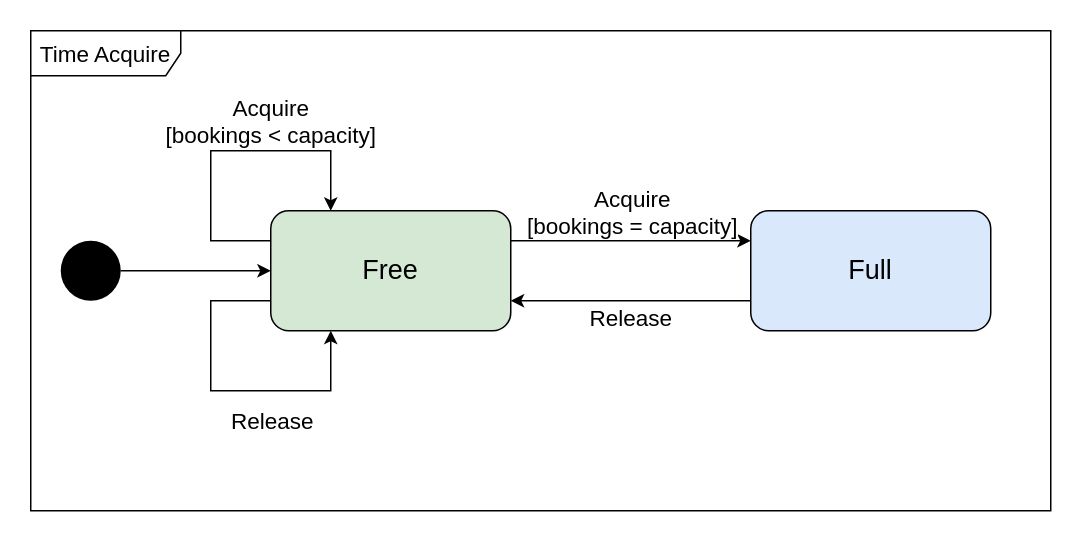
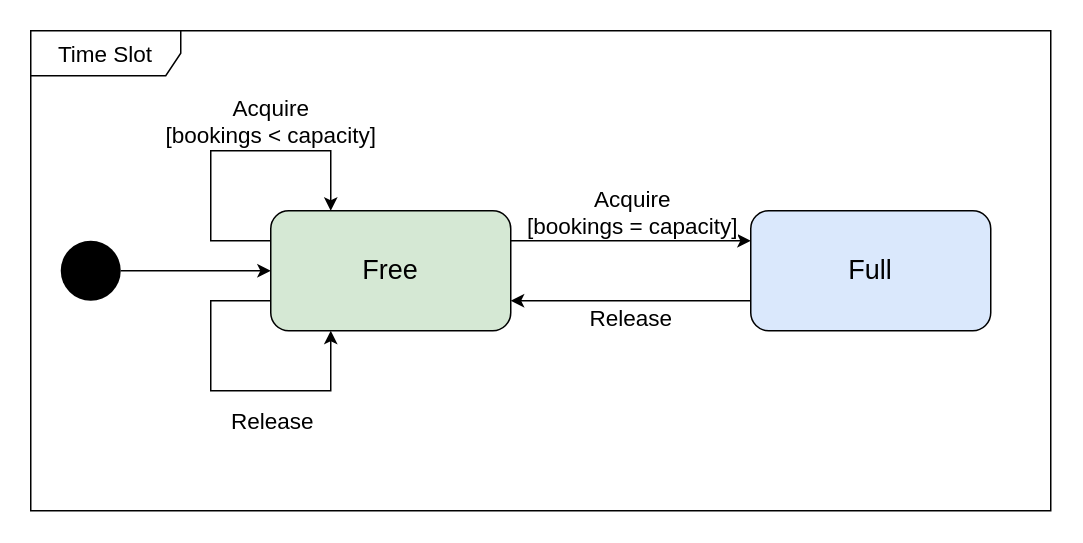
node "Time Acquire": label "Time Acquire" -> "Time Slot"
